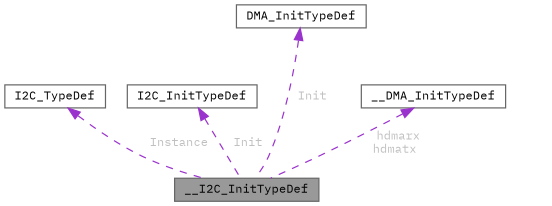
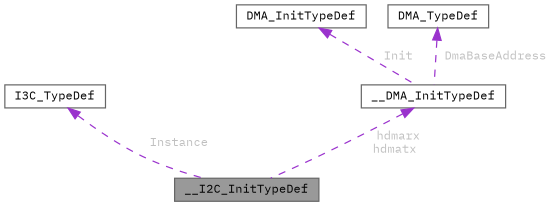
node "DMA_TypeDef": added
node "I2C_TypeDef": label "I2C_TypeDef" -> "I3C_TypeDef"
node "I2C_InitTypeDef": removed
edge "__I2C_InitTypeDef" -> "DMA_InitTypeDef": now "__DMA_InitTypeDef" -> "DMA_InitTypeDef"
